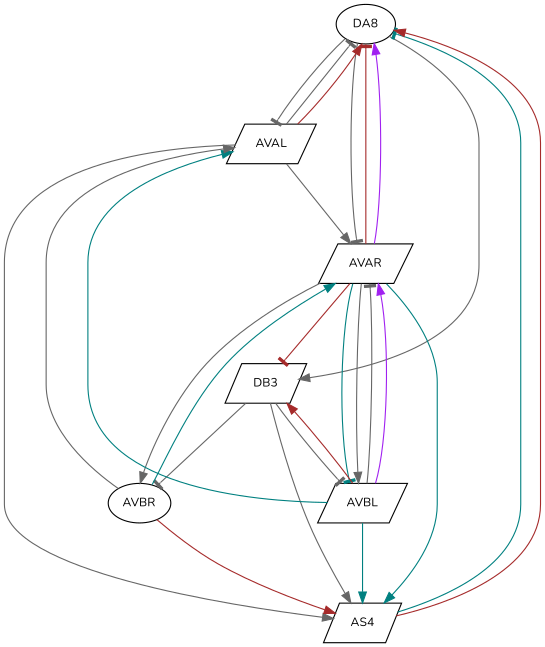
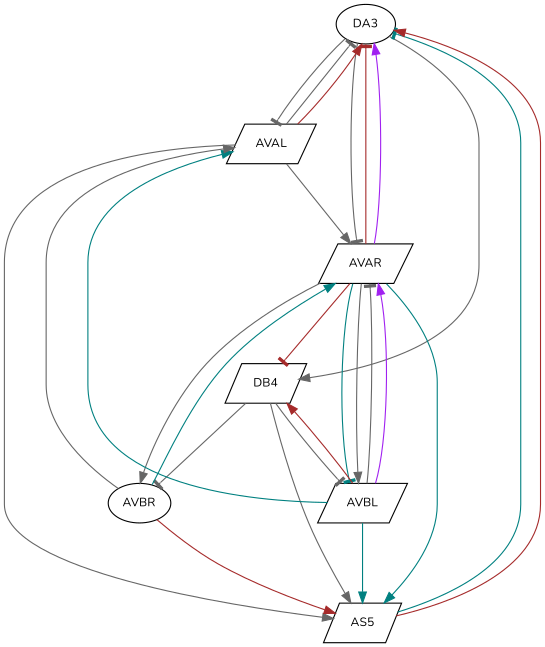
node "DA8": label "DA8" -> "DA3"
node "DB3": label "DB3" -> "DB4"
node "AS4": label "AS4" -> "AS5"
